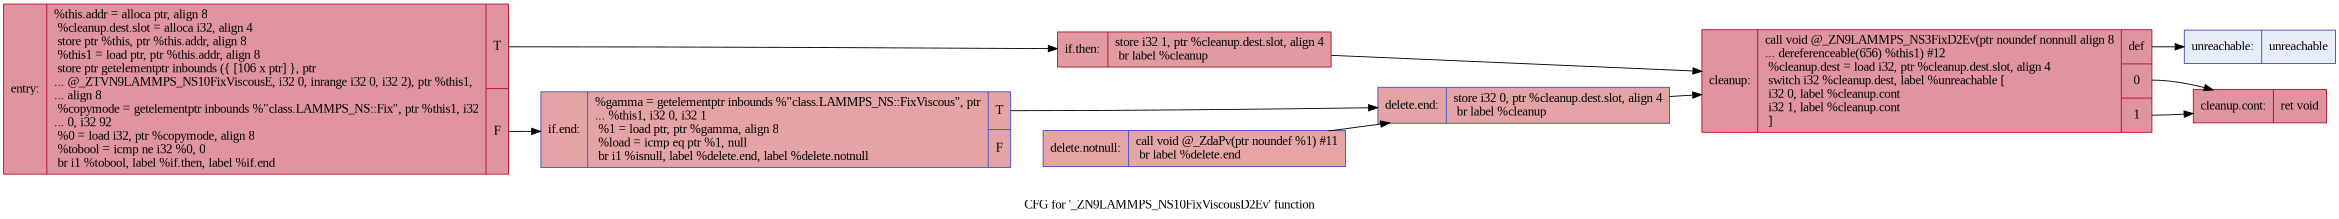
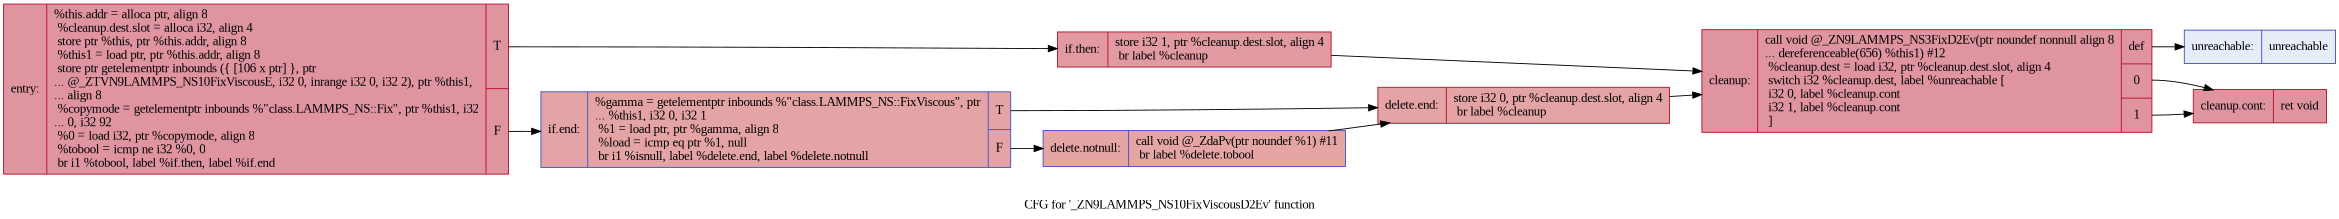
node "delete.end:": color #3d50c3ff -> #b70d28ff
edge "if.end:" -> "delete.notnull:": added
node "delete.notnull:": text "br label %delete.end" -> "br label %delete.tobool"
